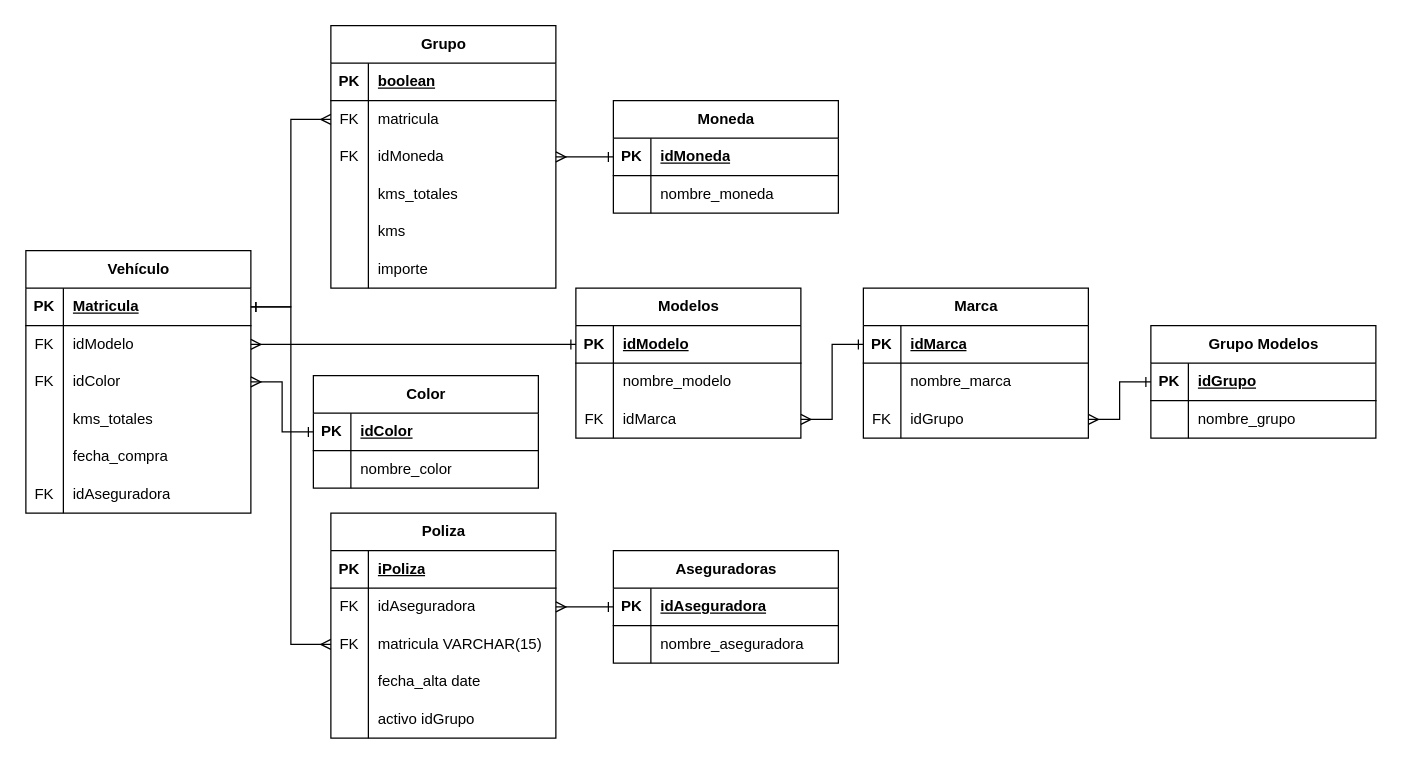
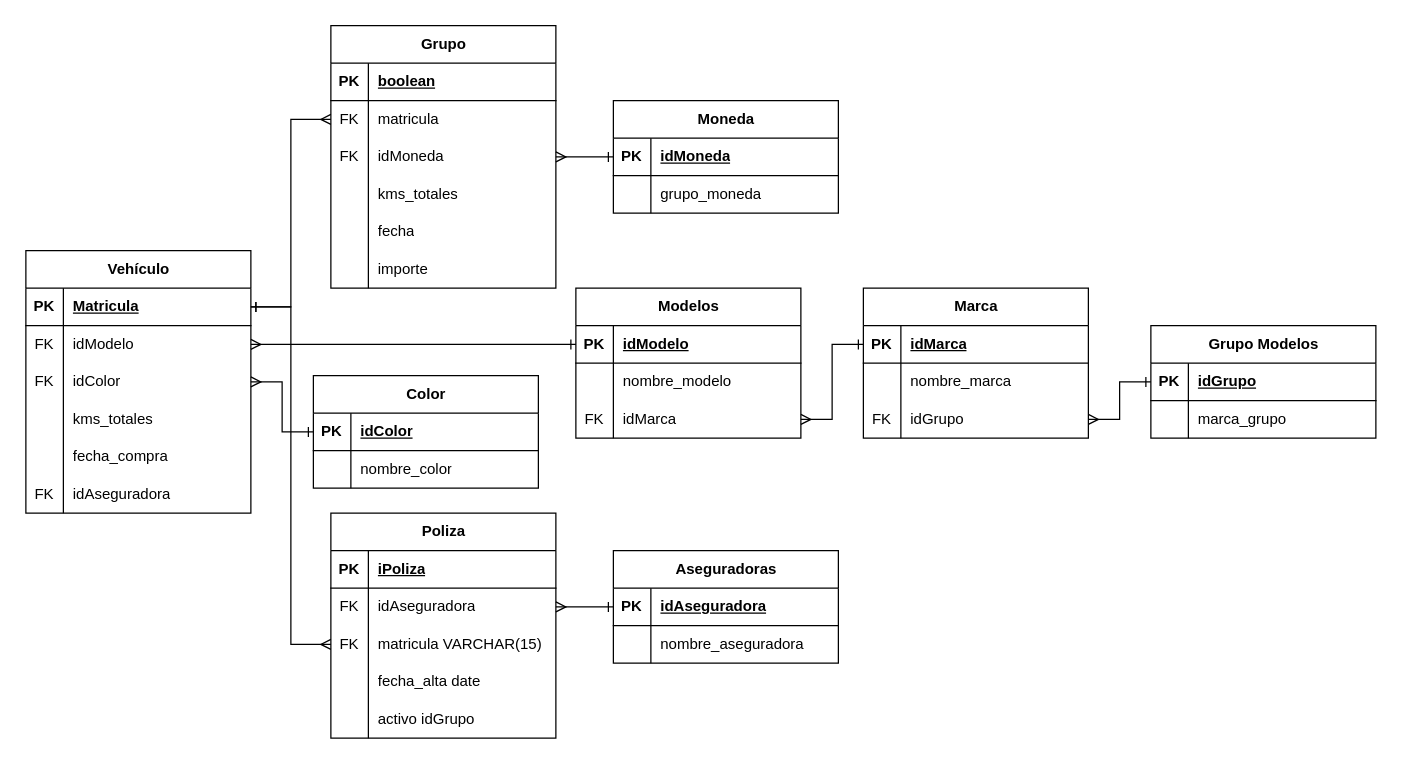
node "nombre_moneda": label "nombre_moneda" -> "grupo_moneda"
node "kms": label "kms" -> "fecha"
node "nombre_grupo": label "nombre_grupo" -> "marca_grupo"
